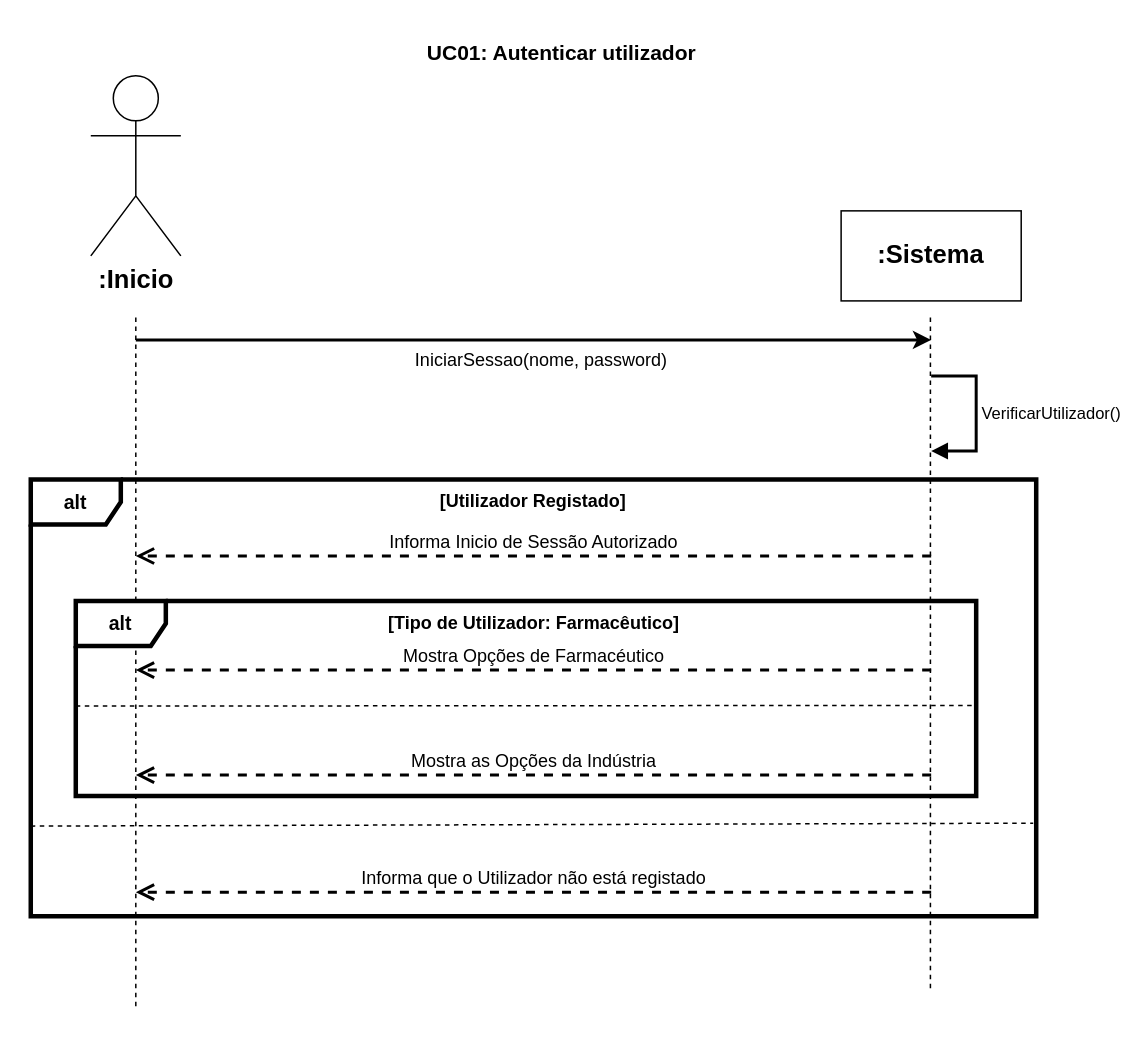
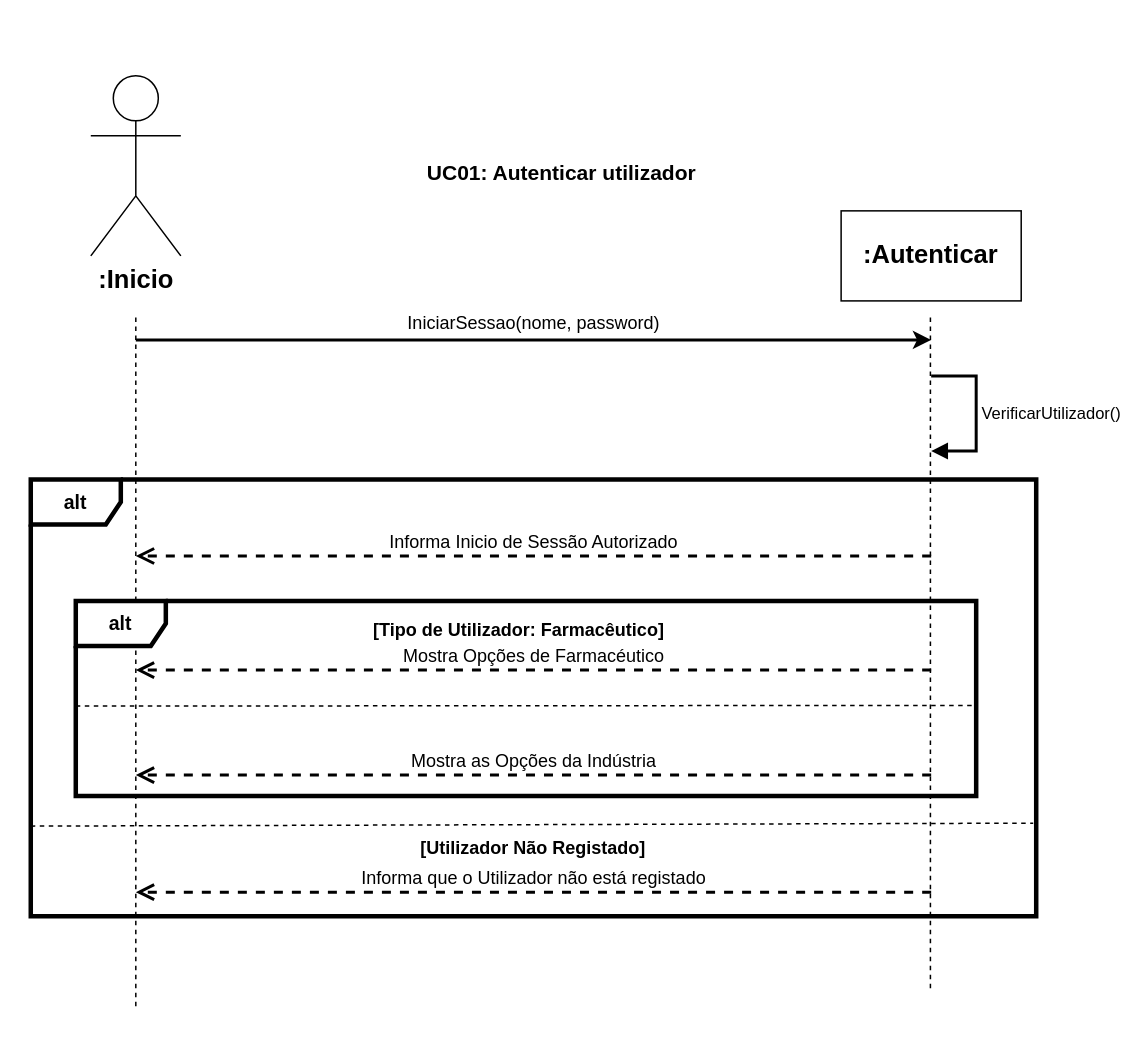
node "UC01: Autenticar utilizador": moved (562, 53) -> (562, 173)
node ":Sistema": label ":Sistema" -> ":Autenticar"
node "IniciarSessao(nome, password)": moved (541, 361) -> (533, 323)
node "[Utilizador Registado]": removed
node "[Tipo de Utilizador: Farmacêutico]": moved (533, 623) -> (518, 631)
node "[Utilizador Não Registado]": added
